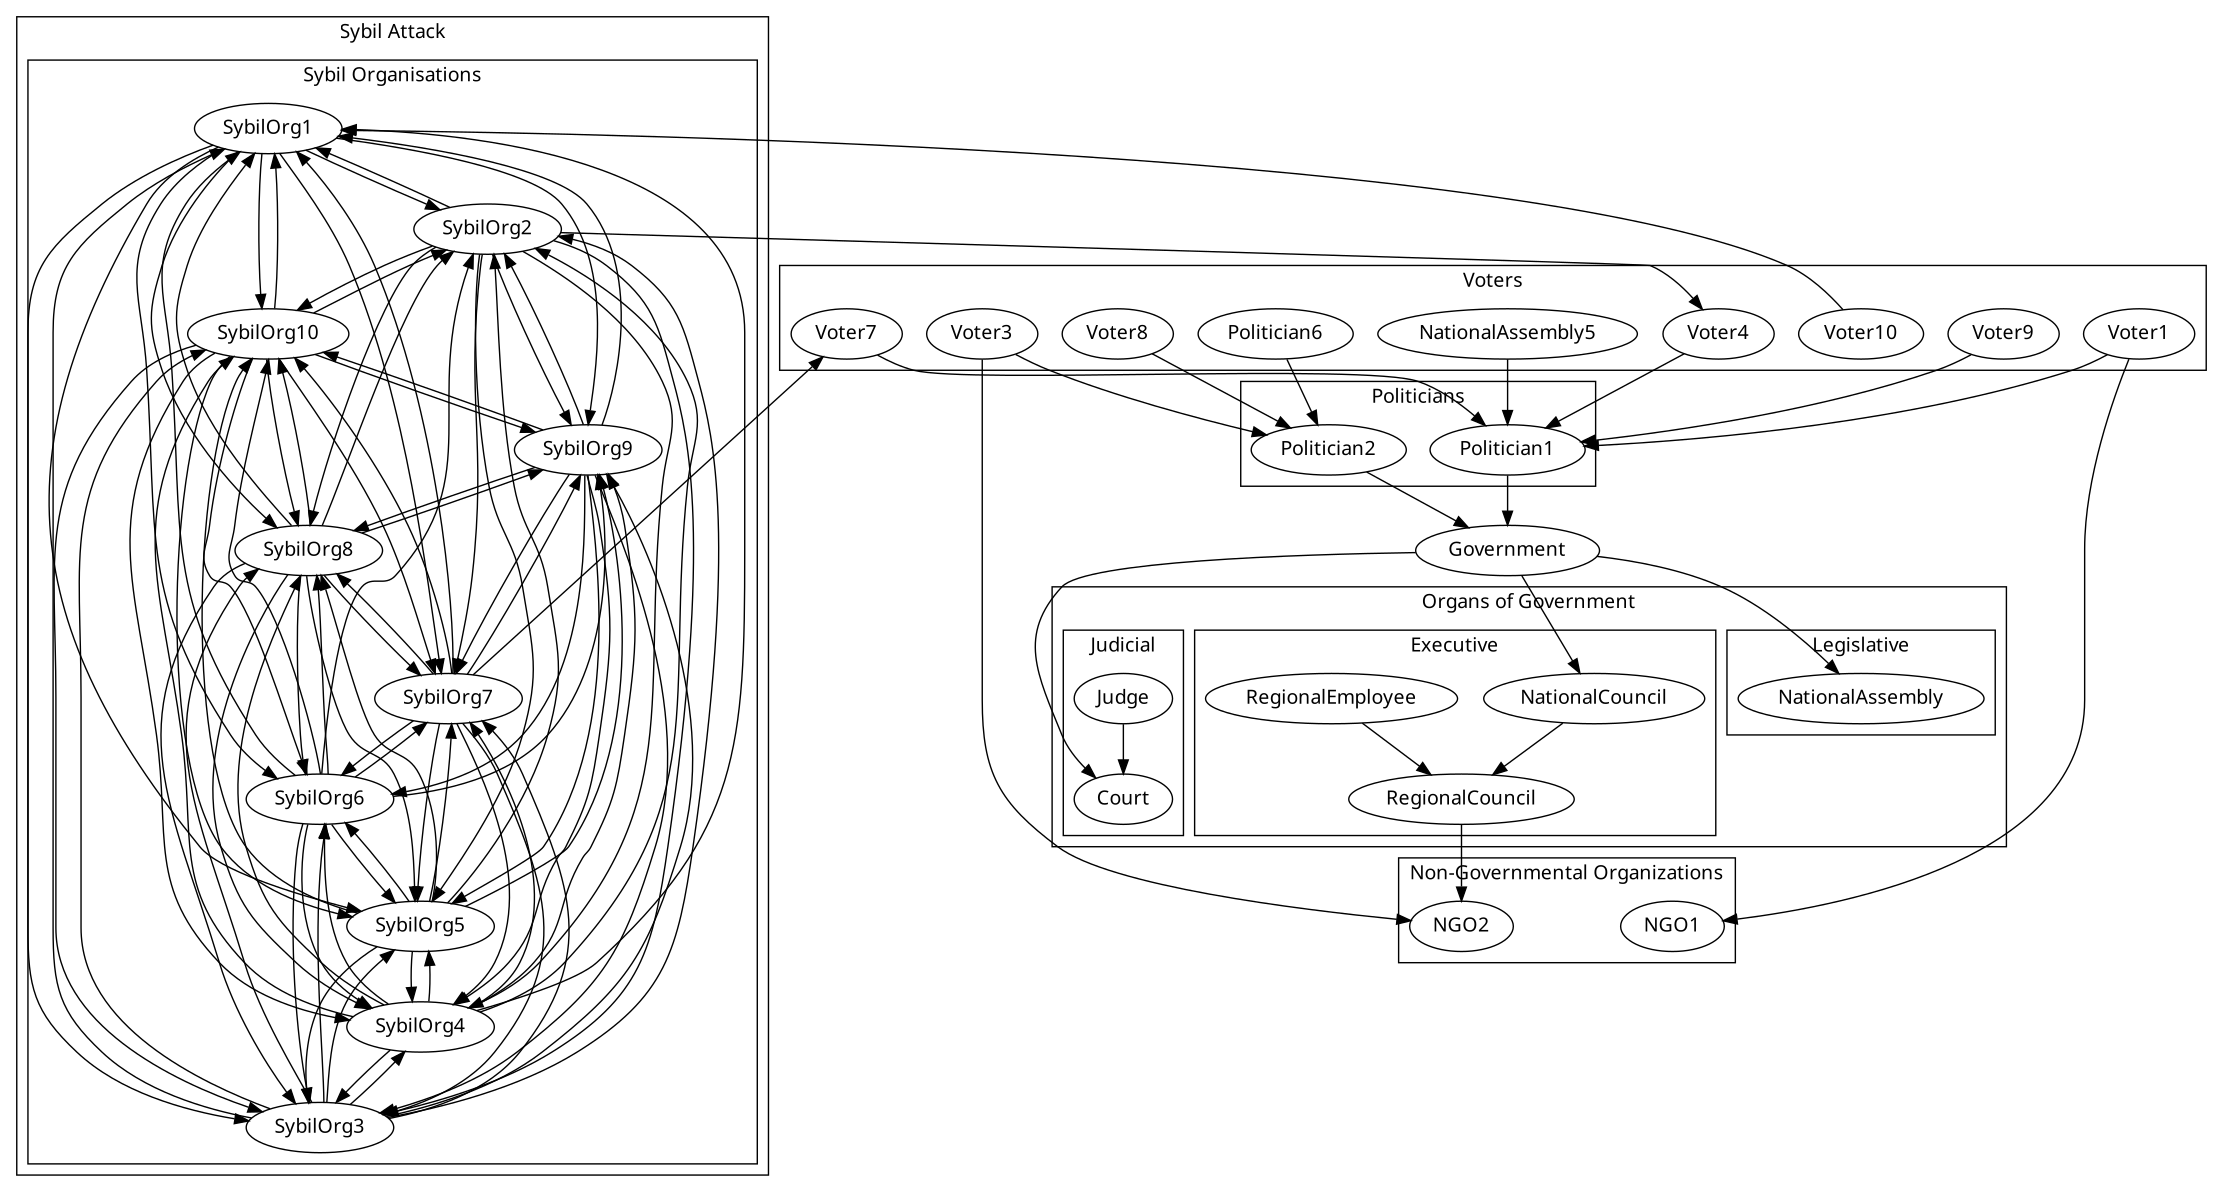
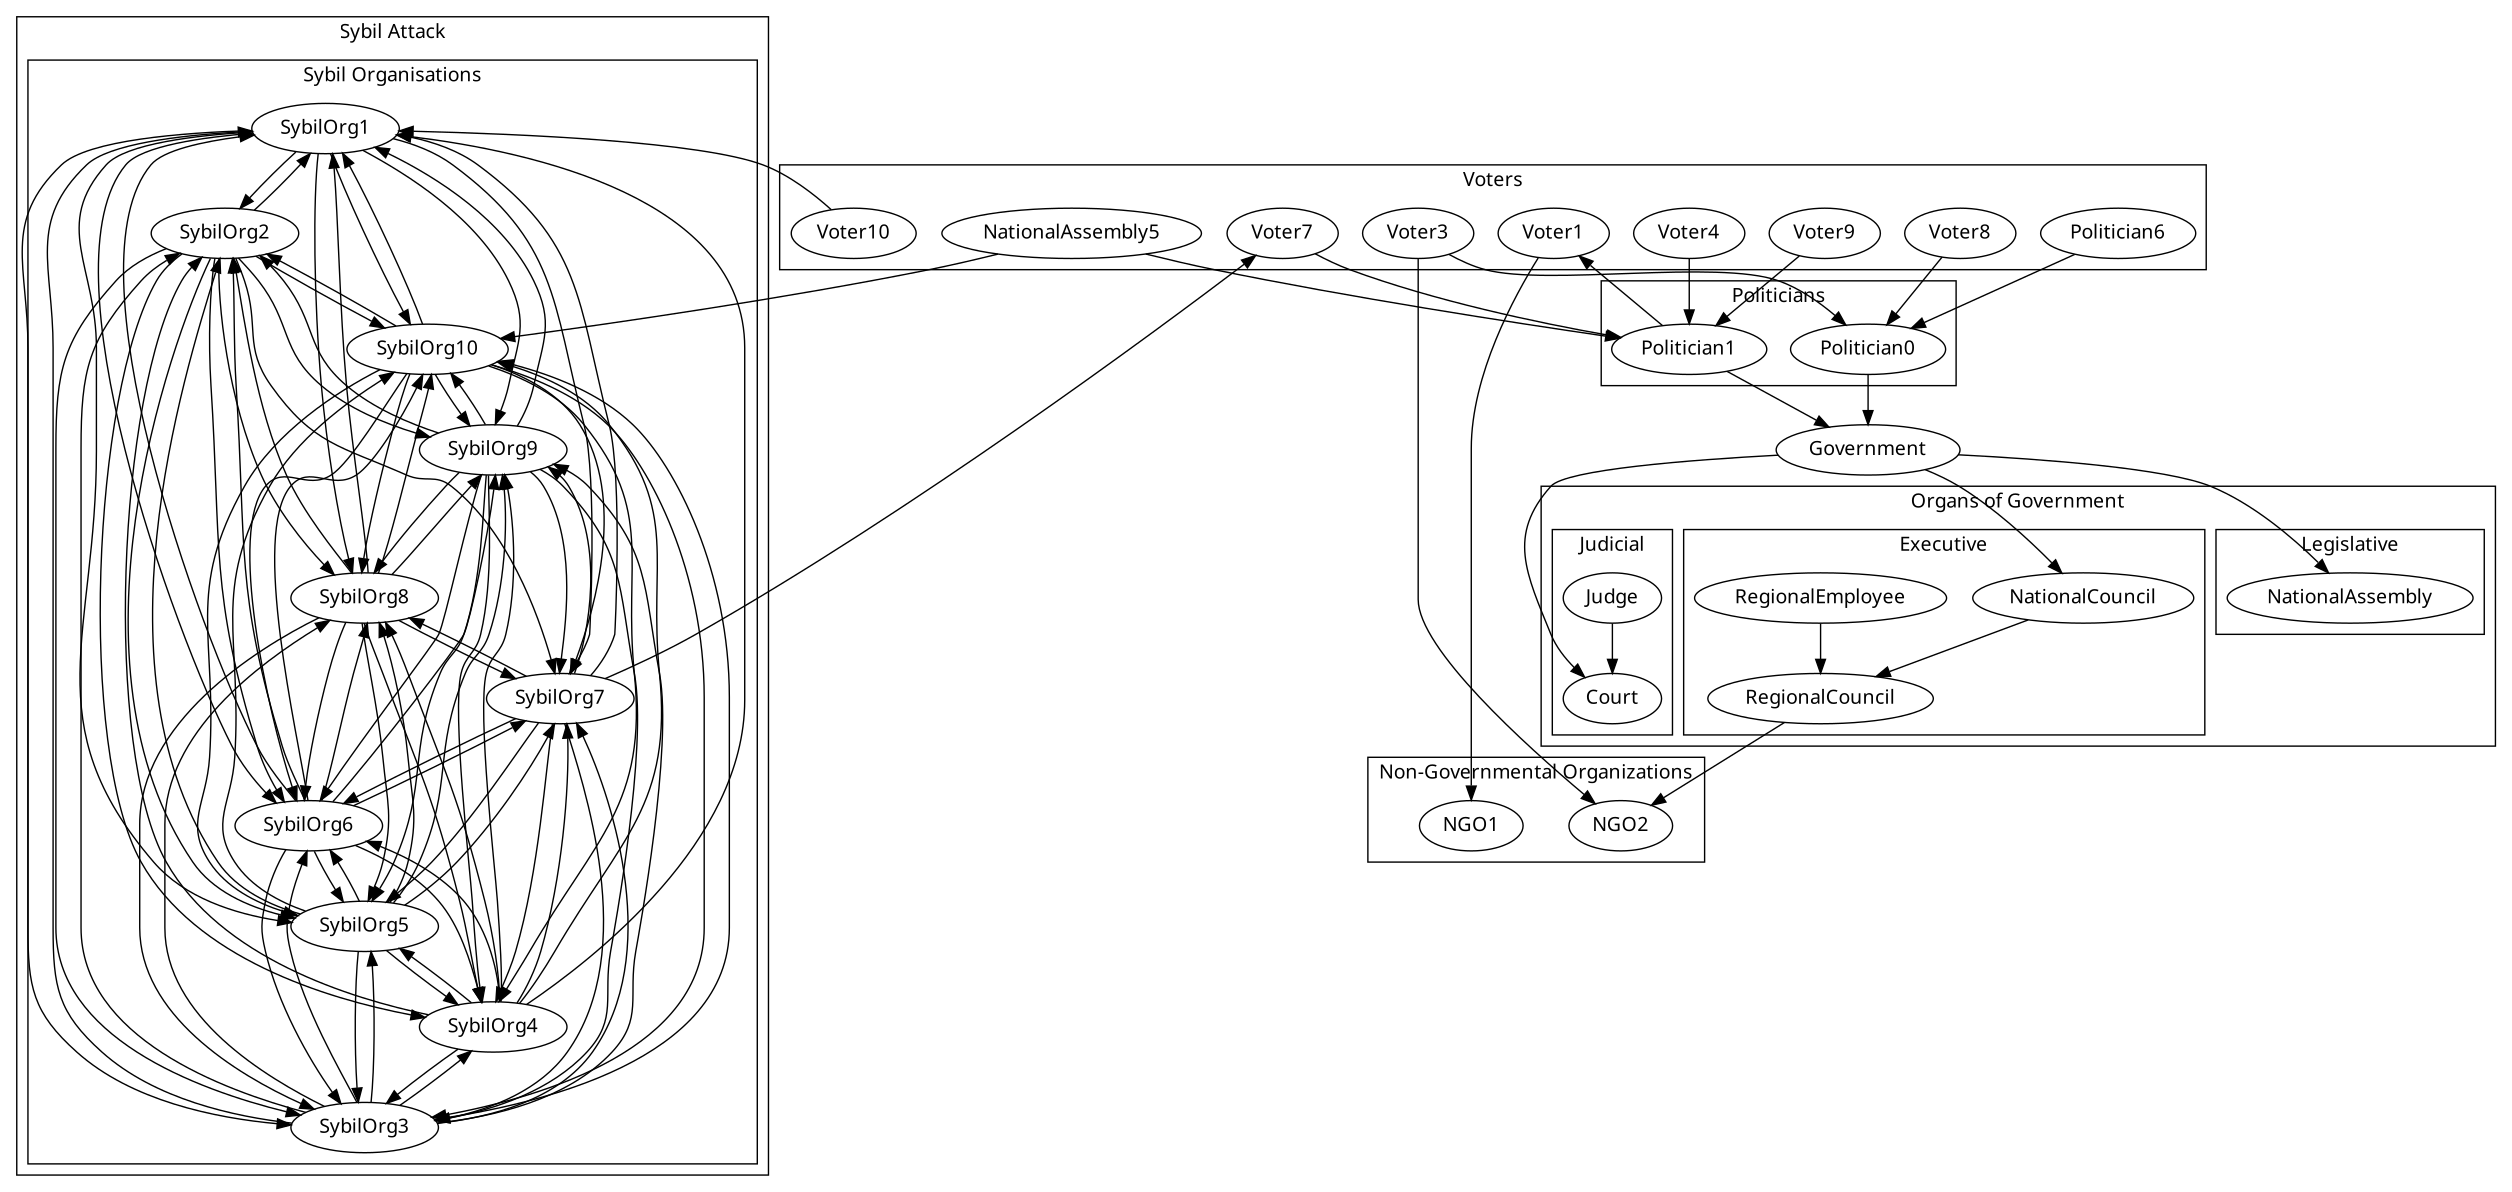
edge "SybilOrg2" -> "Voter4": now "SybilOrg2" -> "SybilOrg6"
edge "Voter1" -> "Politician1": reversed
node "Politician2": label "Politician2" -> "Politician0"
edge "SybilOrg7" -> "SybilOrg10": now "NationalAssembly5" -> "SybilOrg10"
